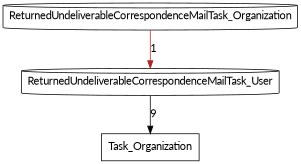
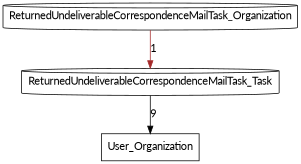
node "ReturnedUndeliverableCorrespondenceMailTask_User": label "ReturnedUndeliverableCorrespondenceMailTask_User" -> "ReturnedUndeliverableCorrespondenceMailTask_Task"
node "Task_Organization": label "Task_Organization" -> "User_Organization"
